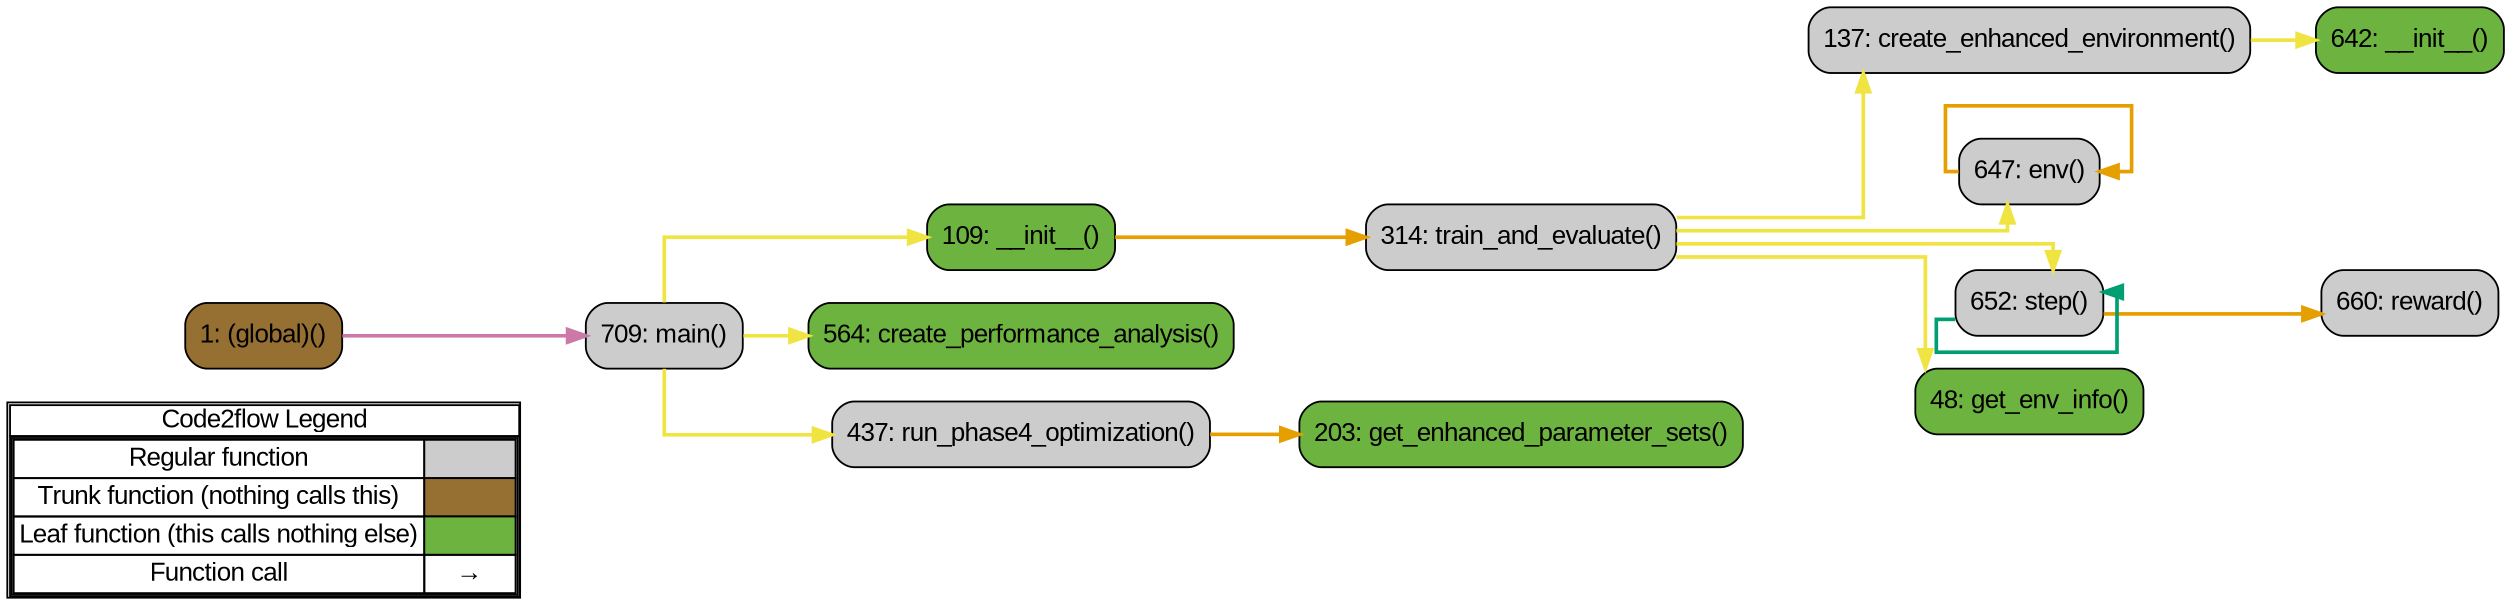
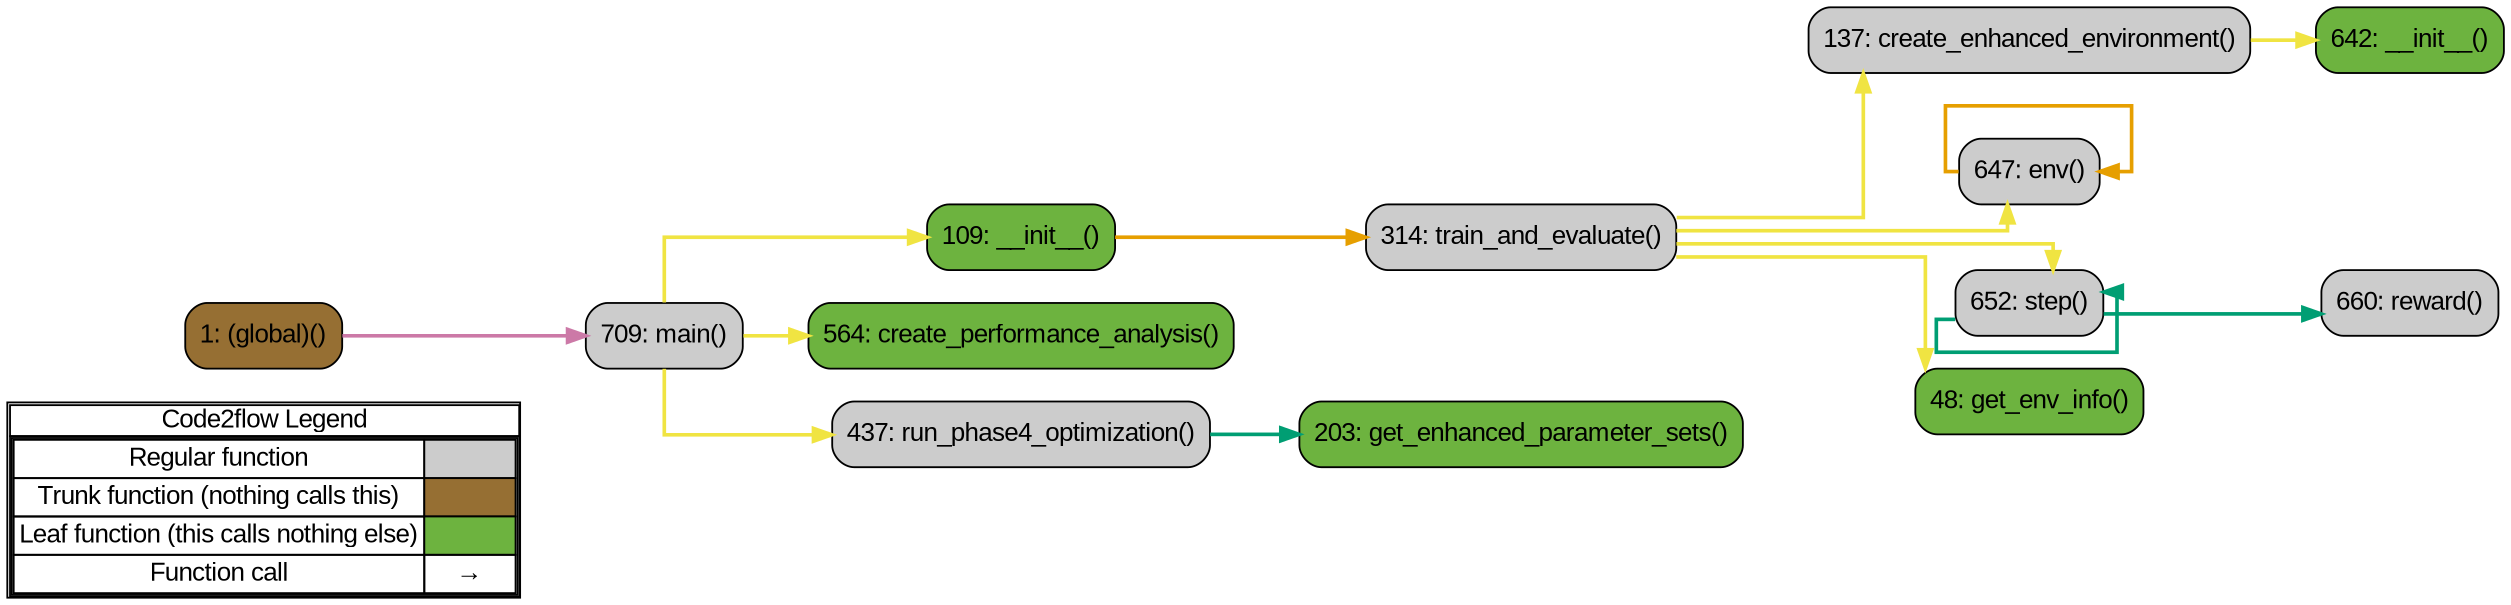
edge "652: step()" -> "660: reward()": color #e69f00 -> #009e73
edge "437: run_phase4_optimization()" -> "203: get_enhanced_parameter_sets()": color #e69f00 -> #009e73
